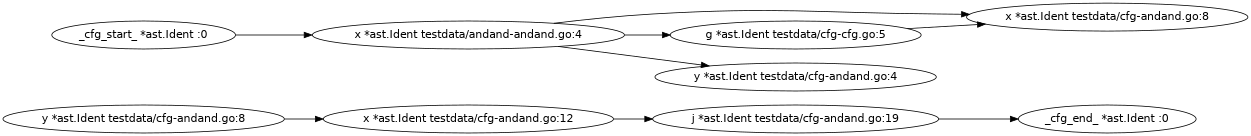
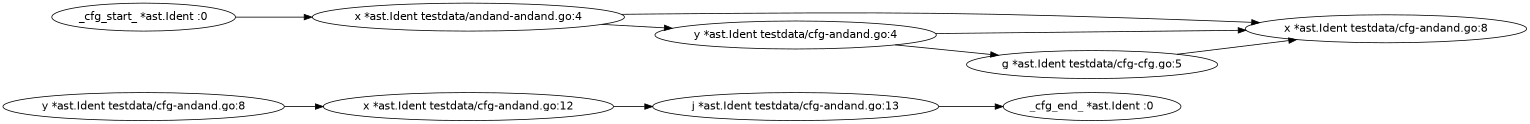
edge "y *ast.Ident testdata/cfg-andand.go:4" -> "x *ast.Ident testdata/cfg-andand.go:8": added
edge "x *ast.Ident testdata/andand-andand.go:4" -> "g *ast.Ident testdata/cfg-cfg.go:5": now "y *ast.Ident testdata/cfg-andand.go:4" -> "g *ast.Ident testdata/cfg-cfg.go:5"
node "j *ast.Ident testdata/cfg-andand.go:19": label "j *ast.Ident testdata/cfg-andand.go:19" -> "j *ast.Ident testdata/cfg-andand.go:13"
